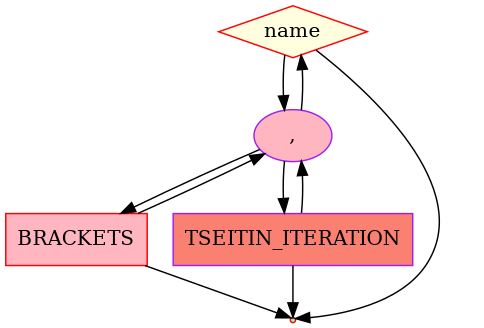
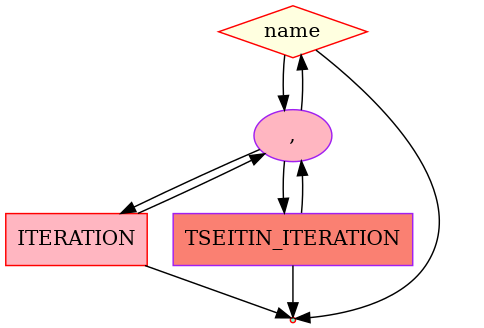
node "BRACKETS": label "BRACKETS" -> "ITERATION"
